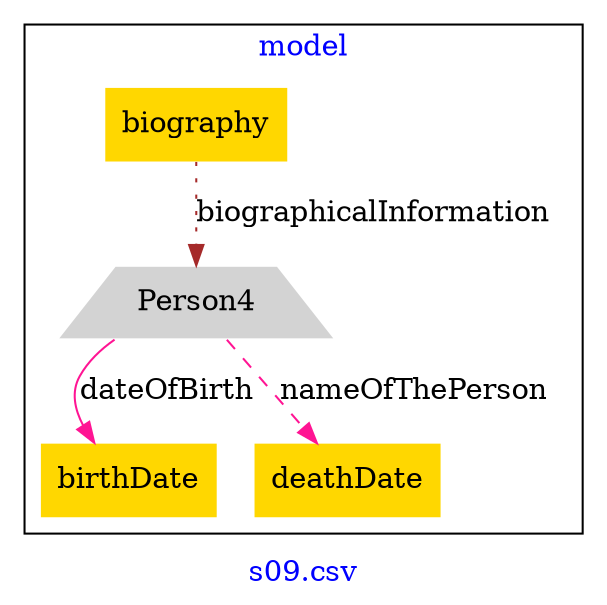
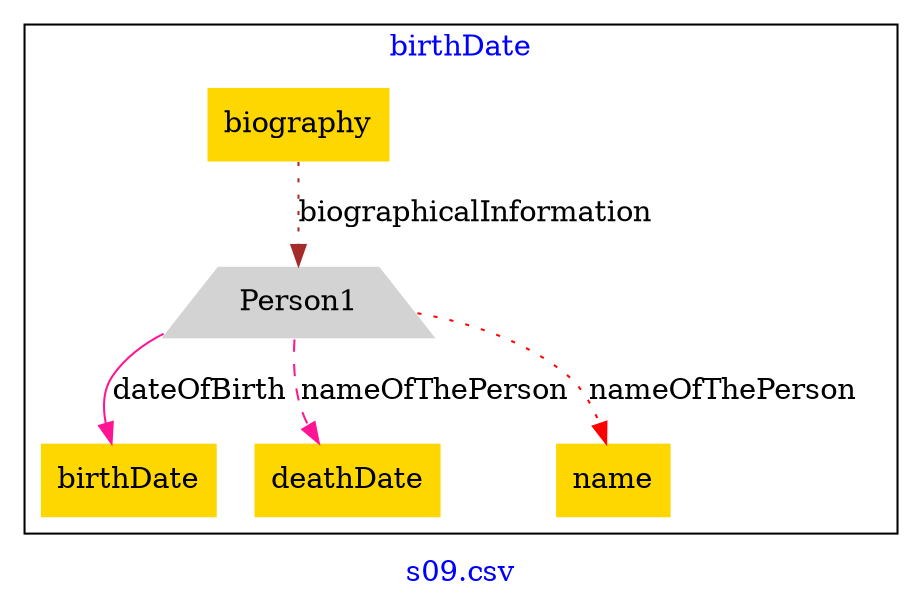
cluster "model": label "model" -> "birthDate"
node "Person4": label "Person4" -> "Person1"
node "name": added
